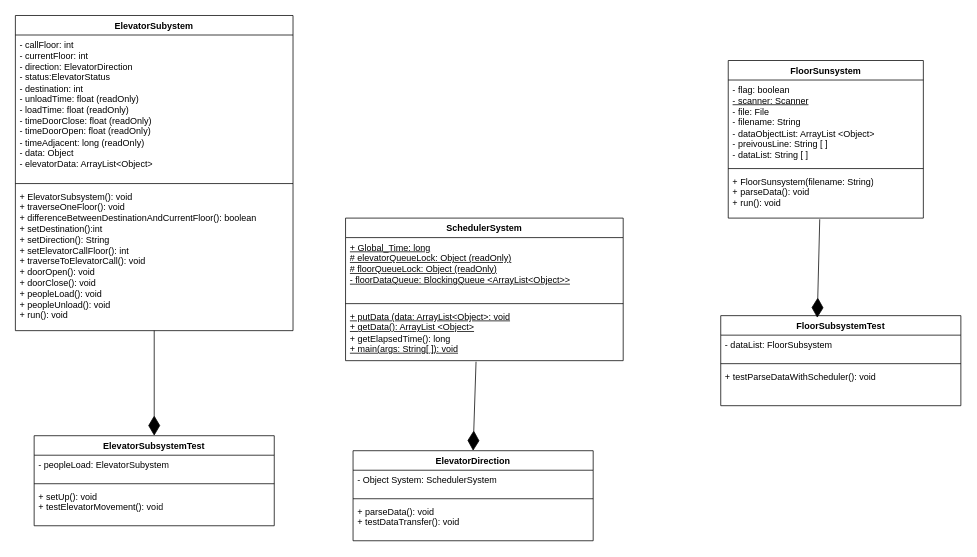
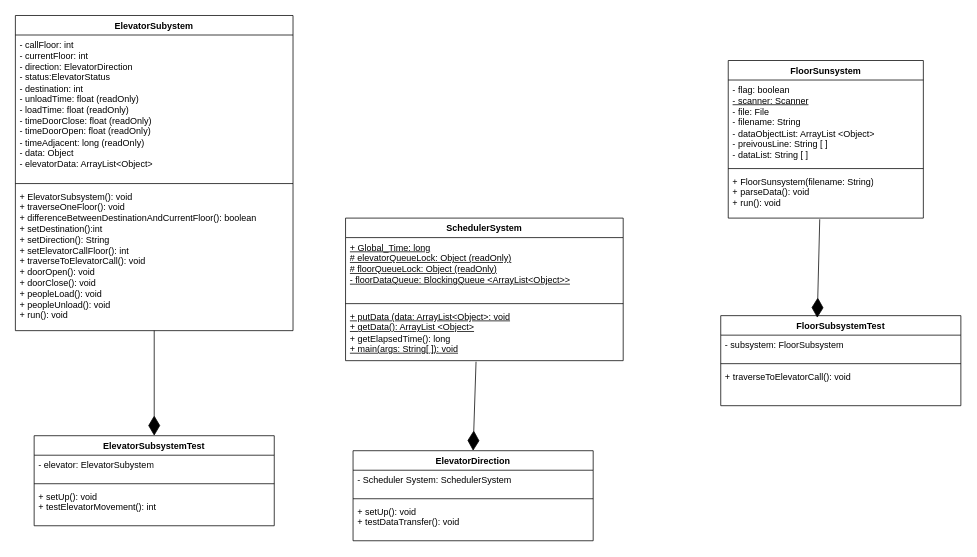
node "- dataList: FloorSubsystem": label "- dataList: FloorSubsystem" -> "- subsystem: FloorSubsystem"
node "+ testParseDataWithScheduler(): void": label "+ testParseDataWithScheduler(): void" -> "+ traverseToElevatorCall(): void"
node "- peopleLoad: ElevatorSubystem": label "- peopleLoad: ElevatorSubystem" -> "- elevator: ElevatorSubystem"
node "- Object System: SchedulerSystem": label "- Object System: SchedulerSystem" -> "- Scheduler System: SchedulerSystem"
node "+ setUp(): void + testElevatorMovement(): void": label "+ setUp(): void + testElevatorMovement(): void" -> "+ setUp(): void + testElevatorMovement(): int"
node "+ parseData(): void + testDataTransfer(): void": label "+ parseData(): void + testDataTransfer(): void" -> "+ setUp(): void + testDataTransfer(): void"
